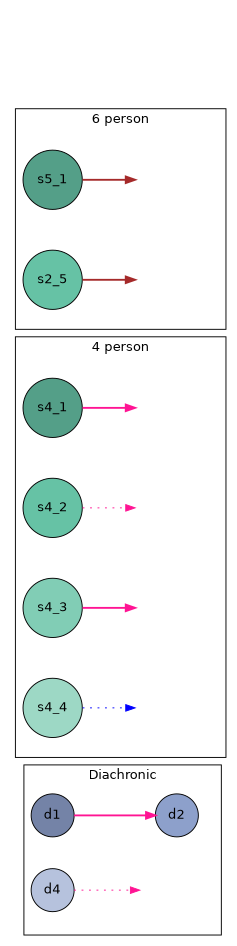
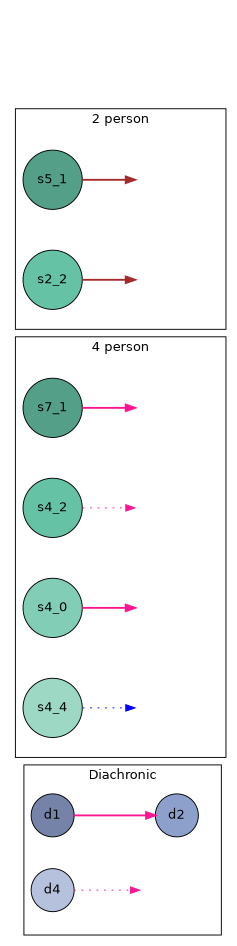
cluster "6 person": label "6 person" -> "2 person"
node "s2_5": label "s2_5" -> "s2_2"
node "s4_1": label "s4_1" -> "s7_1"
node "s4_3": label "s4_3" -> "s4_0"
